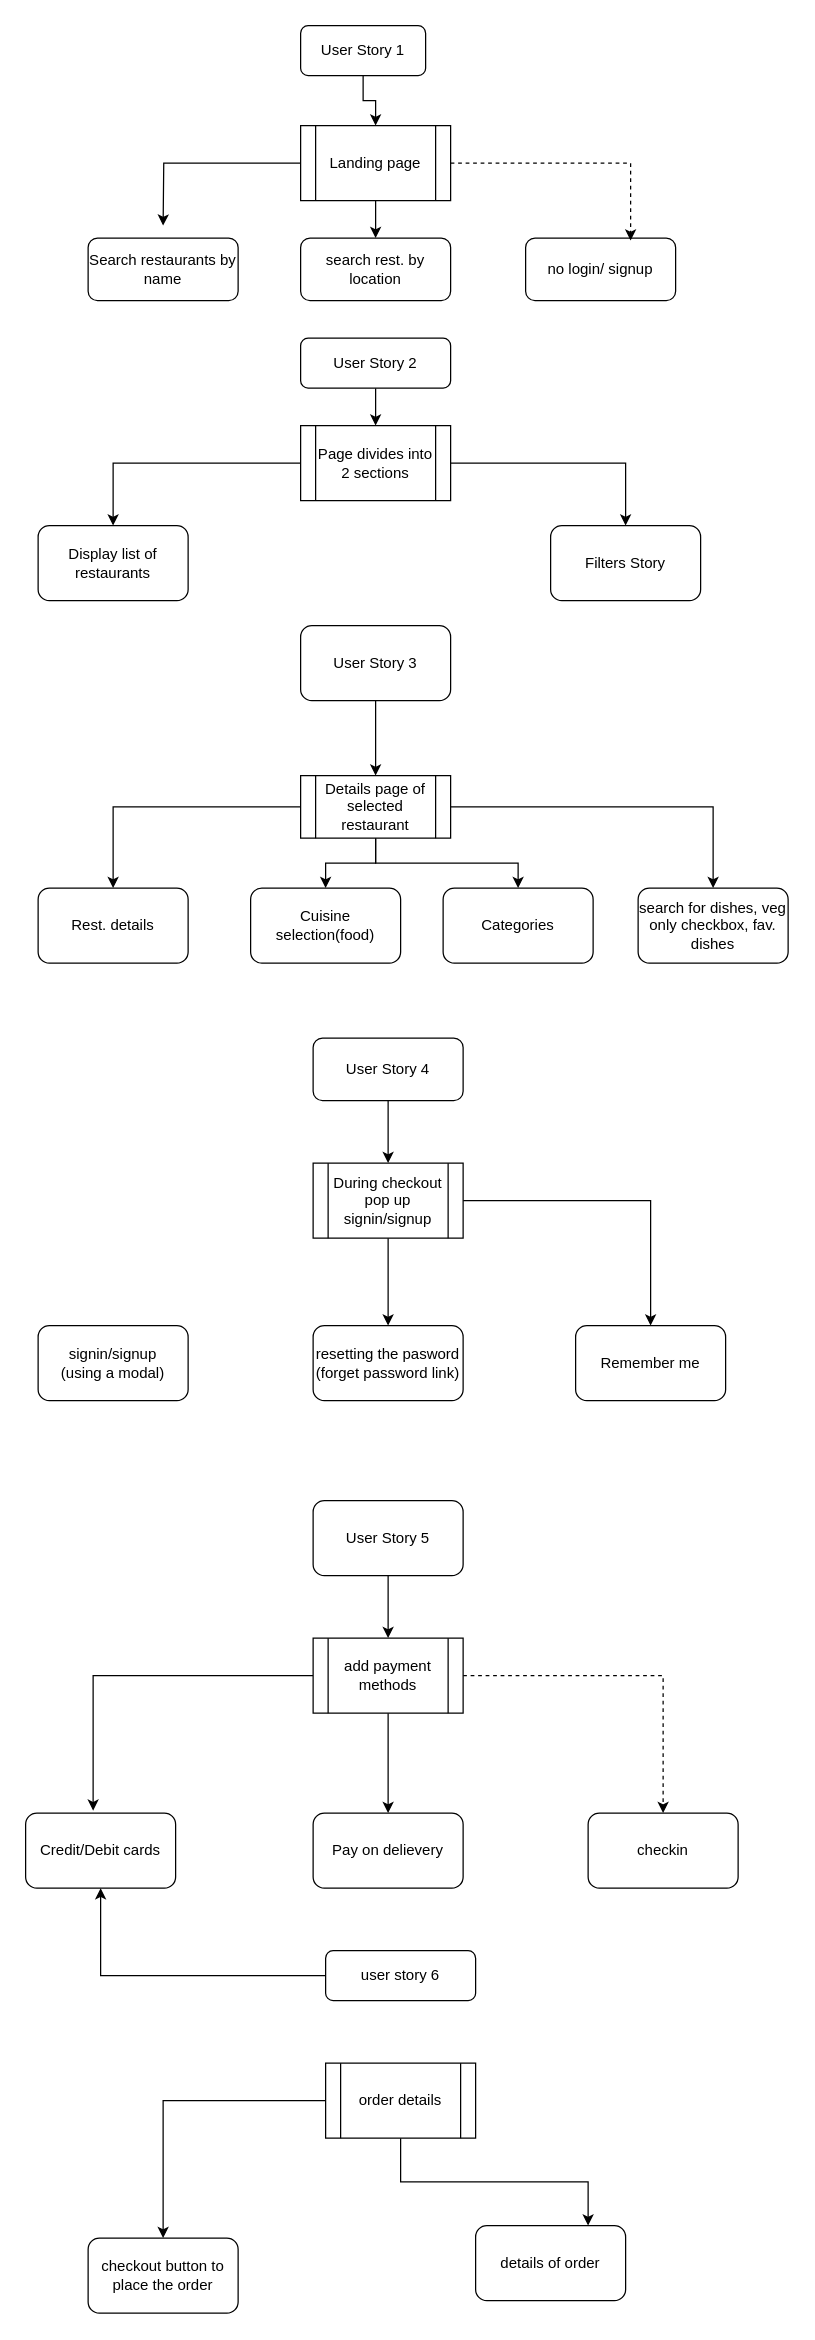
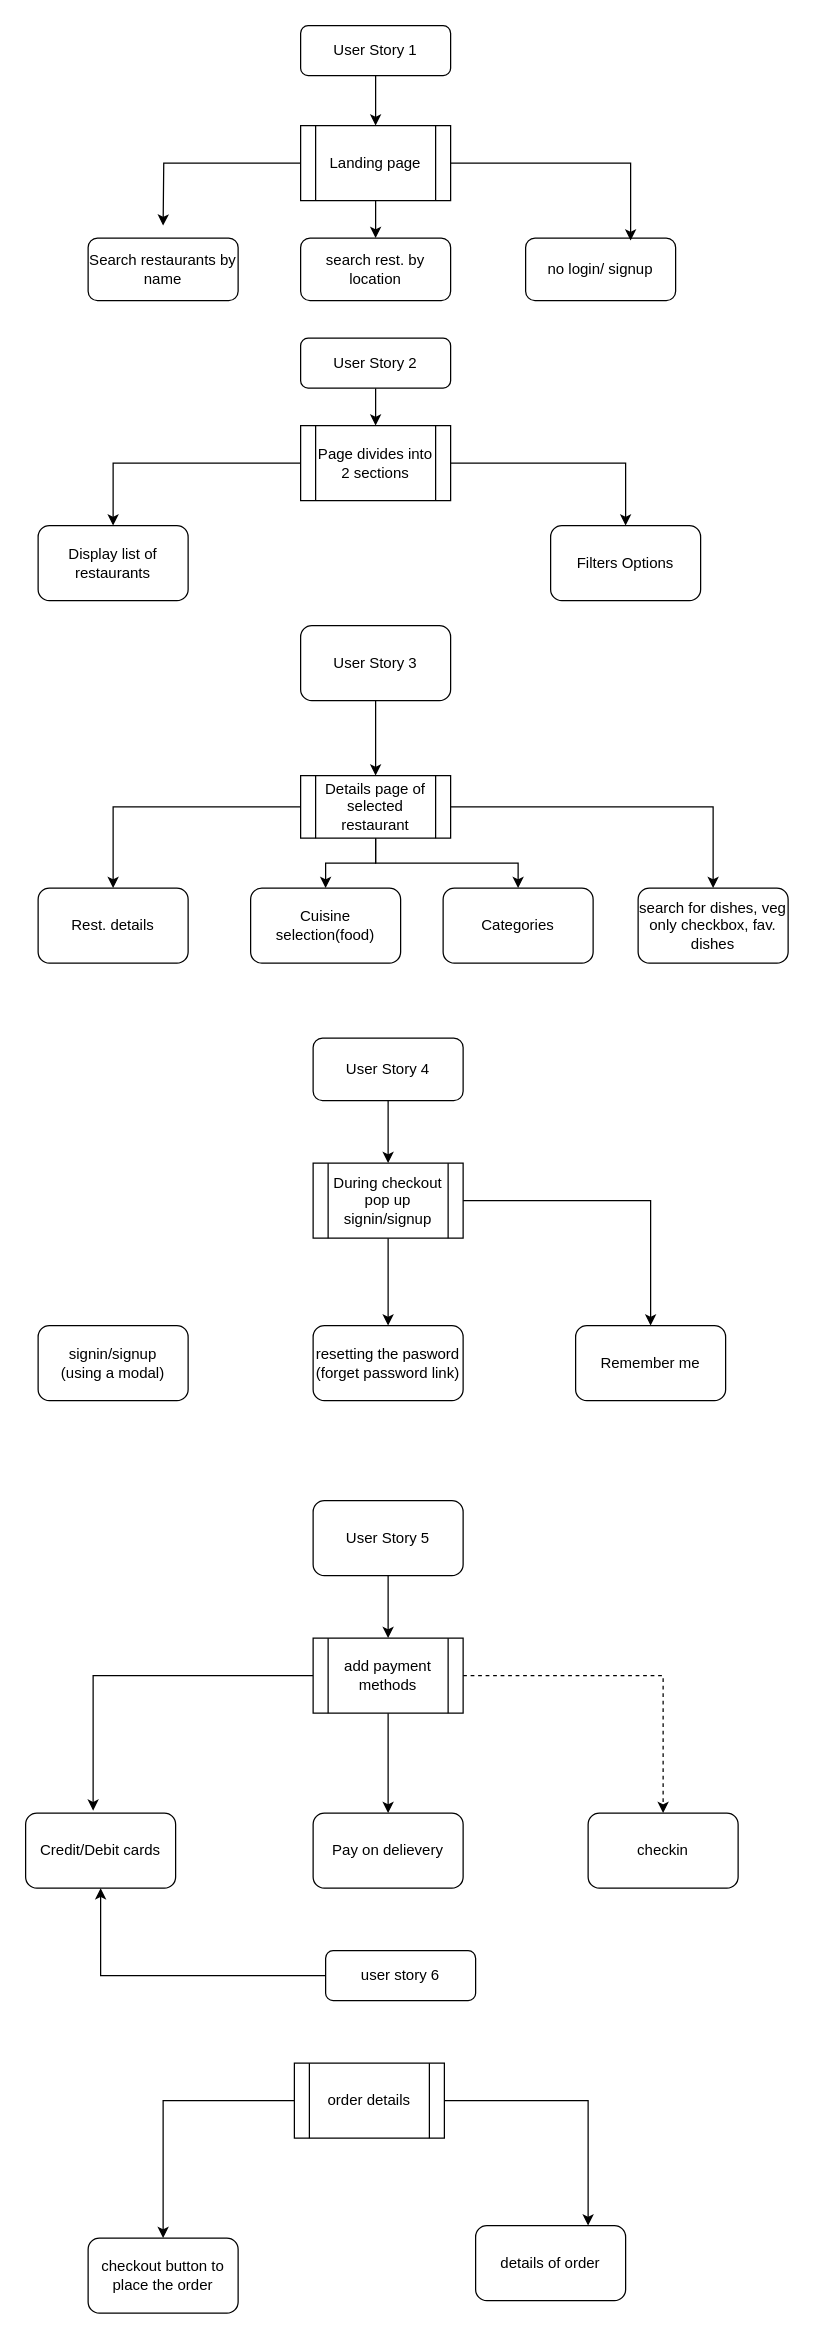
node "User Story 1": size 125x50 -> 150x50
edge "Landing page" -> "no login/ signup": style dashed -> solid
node "Filters Story": label "Filters Story" -> "Filters Options"
node "order details": moved (401, 2101) -> (369, 2101)
